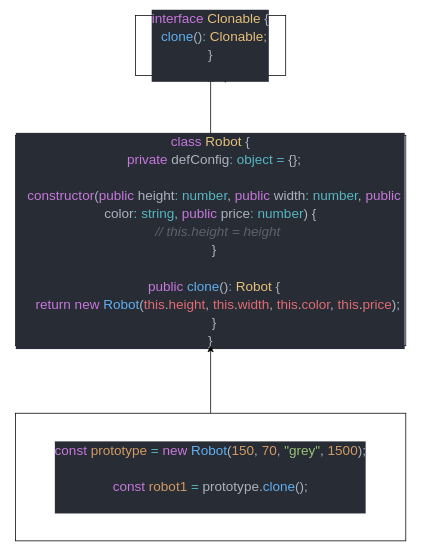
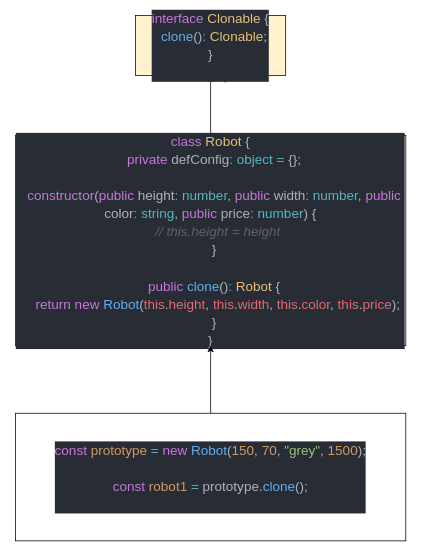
node "interface Clonable { clone(): Clonable; }": fillcolor #ffffff -> #fff2cc
